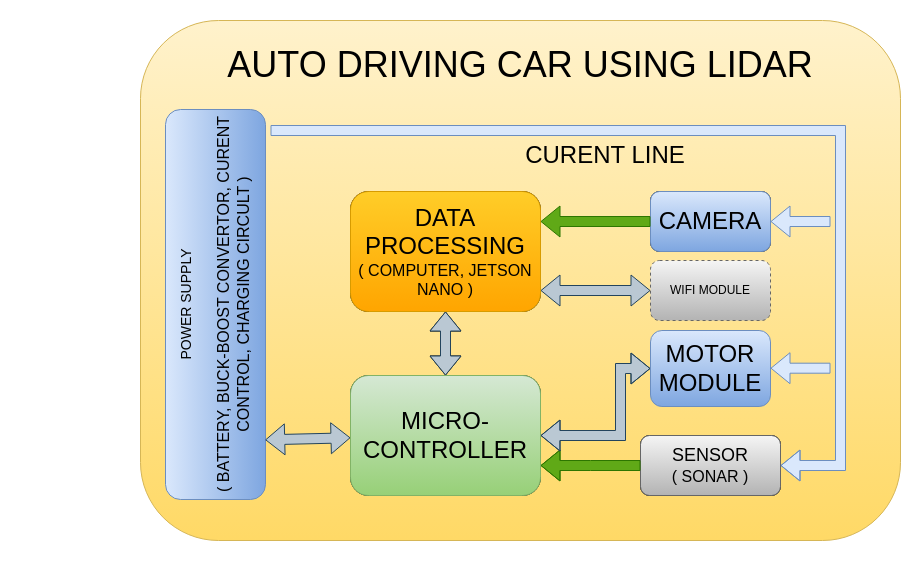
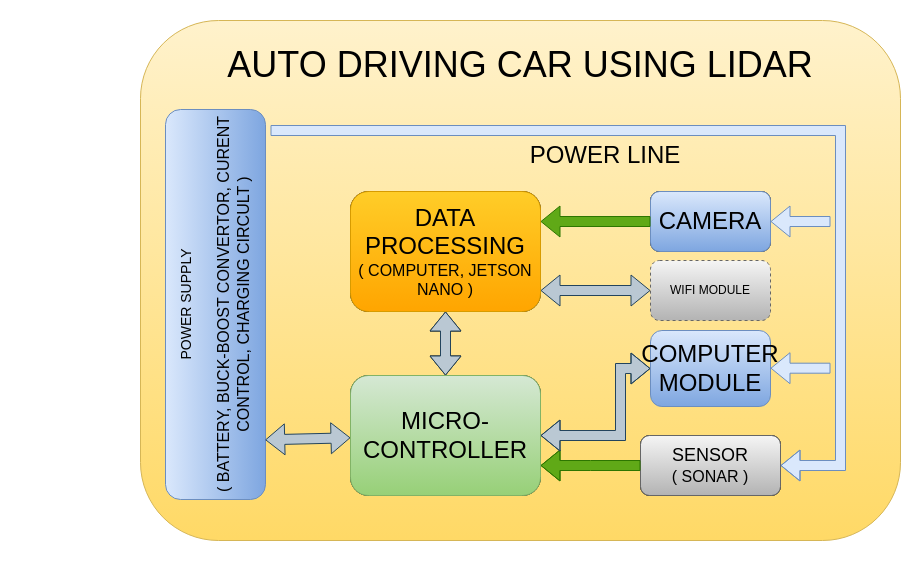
node "CURENT LINE": label "CURENT LINE" -> "POWER LINE"
node "MOTOR MODULE": label "MOTOR MODULE" -> "COMPUTER MODULE"
